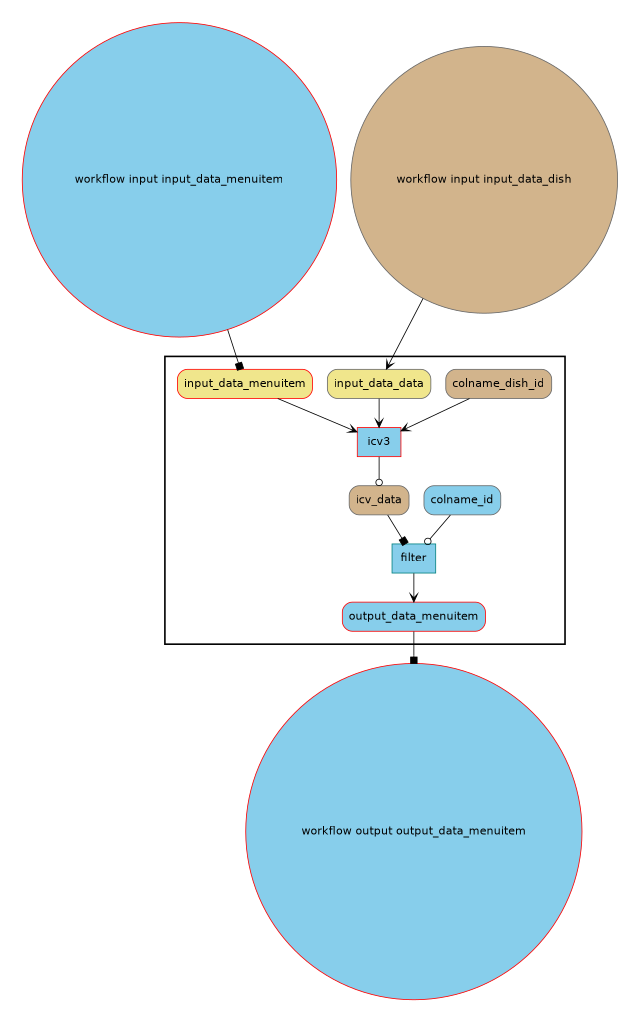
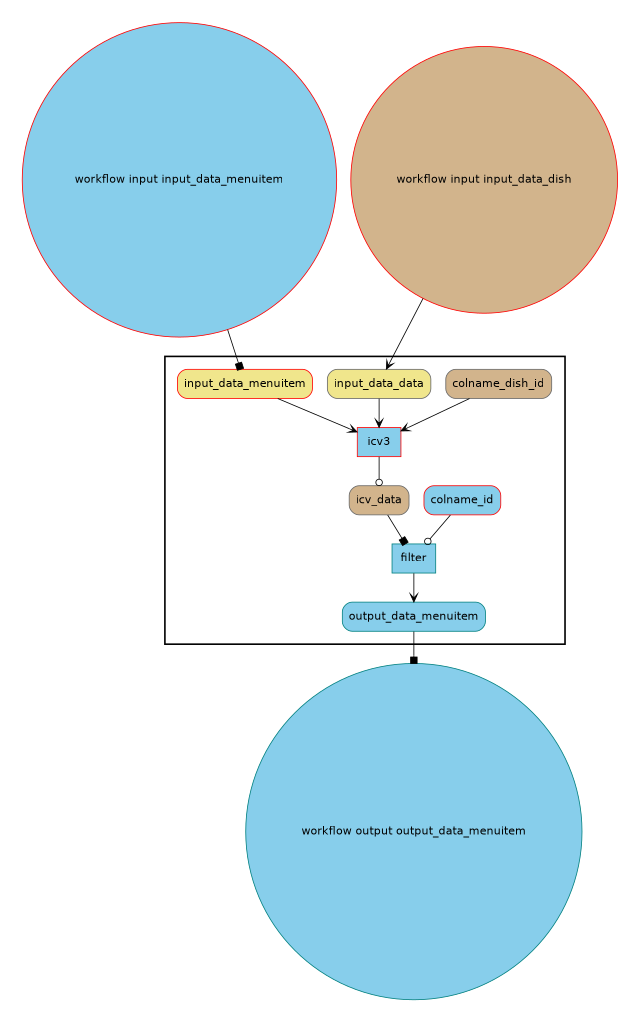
node "workflow input input_data_dish": color gray40 -> red
node "colname_id": color gray40 -> red
node "output_data_menuitem": color red -> teal
node "workflow output output_data_menuitem": color red -> teal
